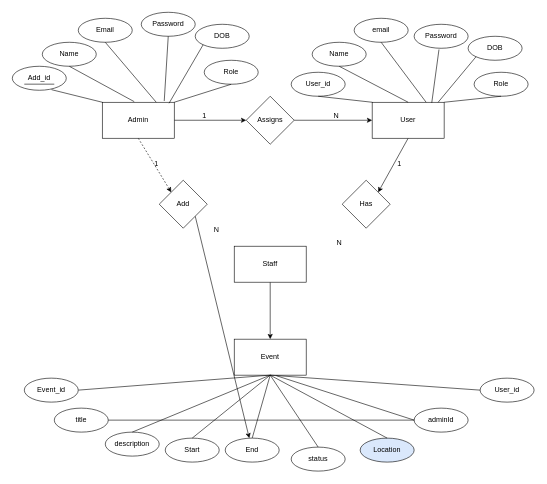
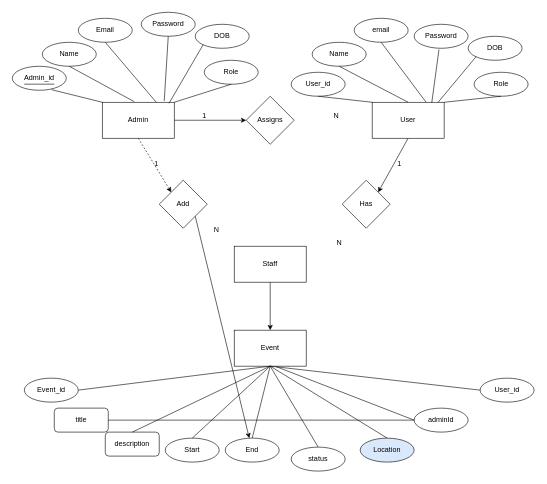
node "Add_id": label "Add_id" -> "Admin_id"
edge "Assigns" -> "User": removed
node "Event": moved (270, 357) -> (270, 348)
node "title": shape ellipse -> rounded rectangle
node "description": shape ellipse -> rounded rectangle
